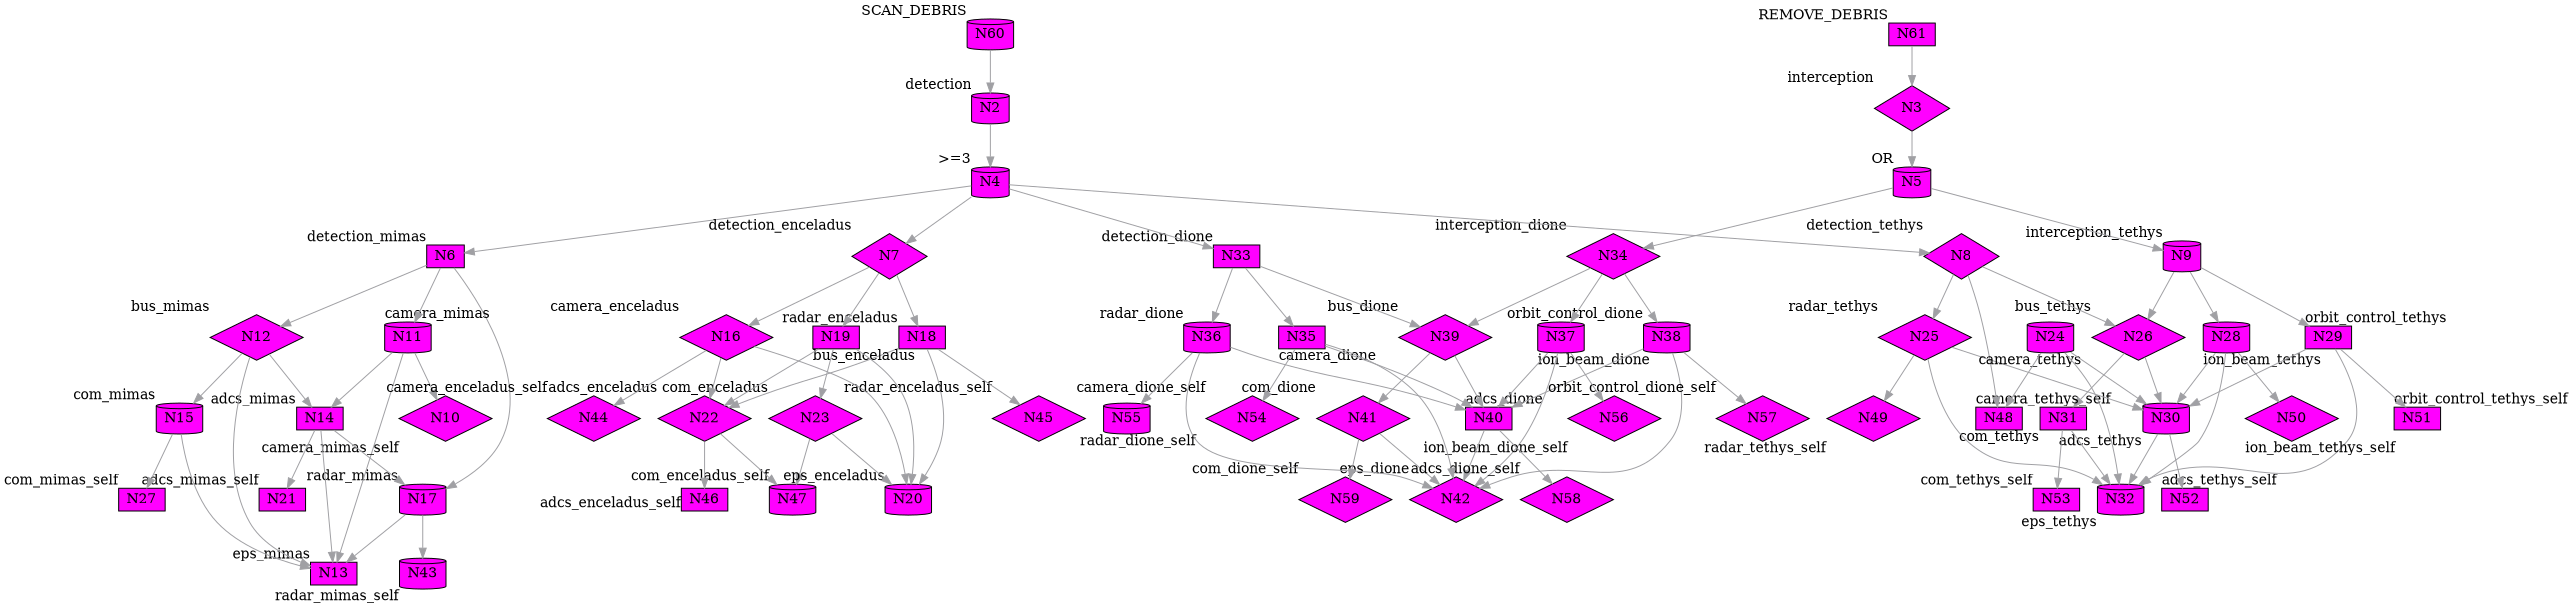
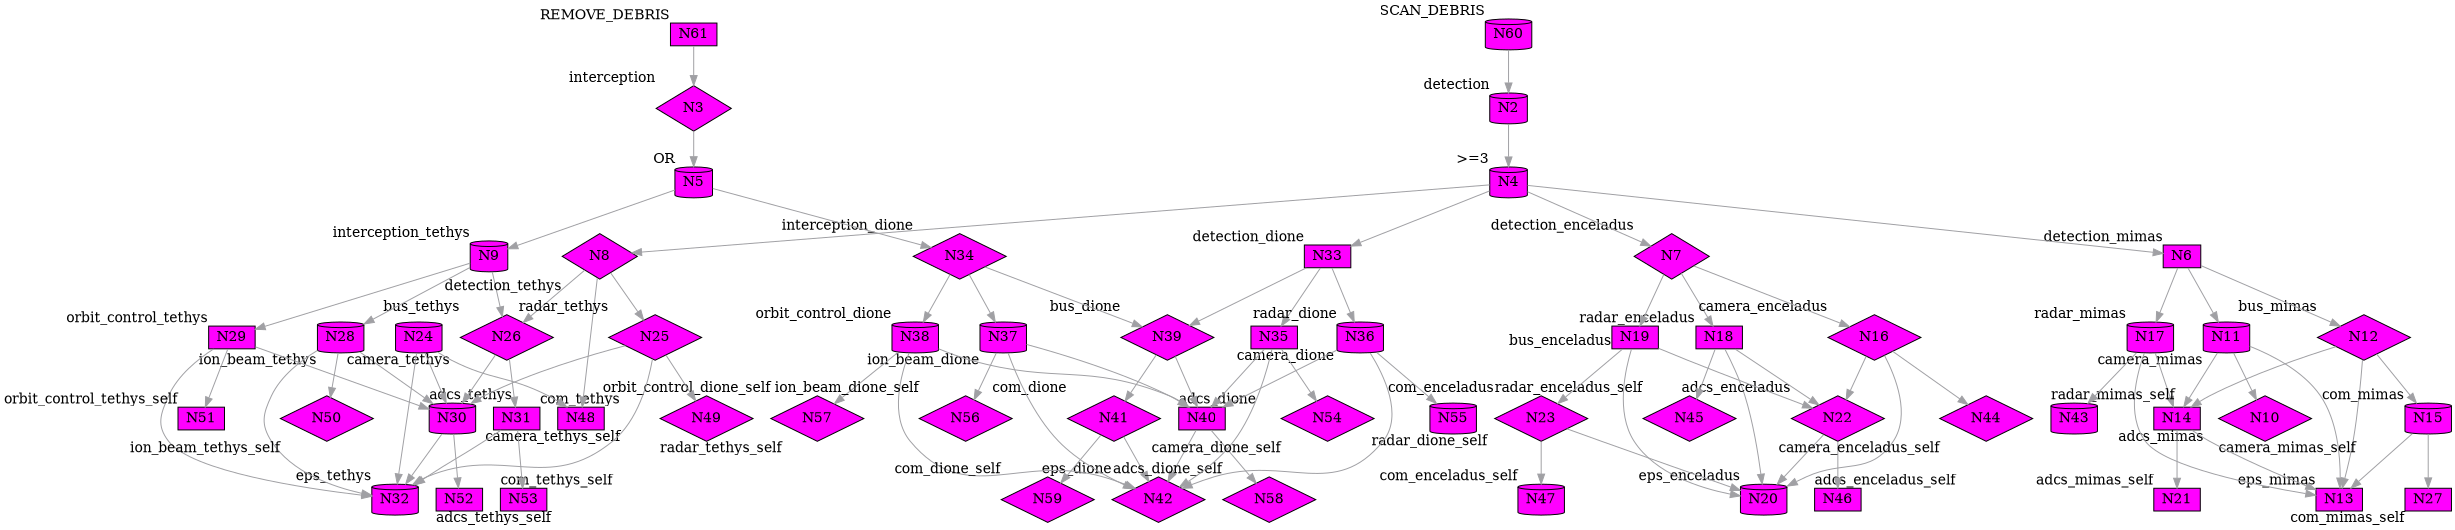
edge "N14 adcs_mimas" -> "N17 radar_mimas": reversed
edge "N22 adcs_enceladus" -> "N47 com_enceladus_self": now "N22 adcs_enceladus" -> "N20 eps_enceladus"
